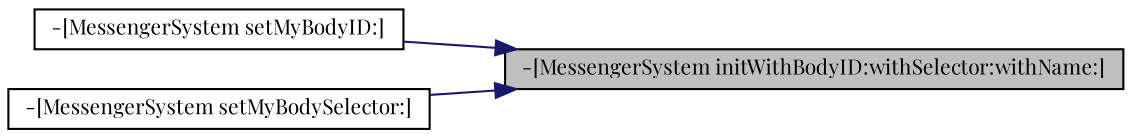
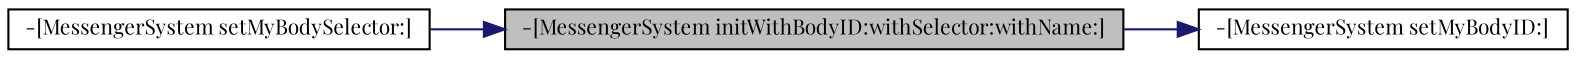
edge "-[MessengerSystem setMyBodyID:]" -> "-[MessengerSystem initWithBodyID:withSelector:withName:]": reversed
